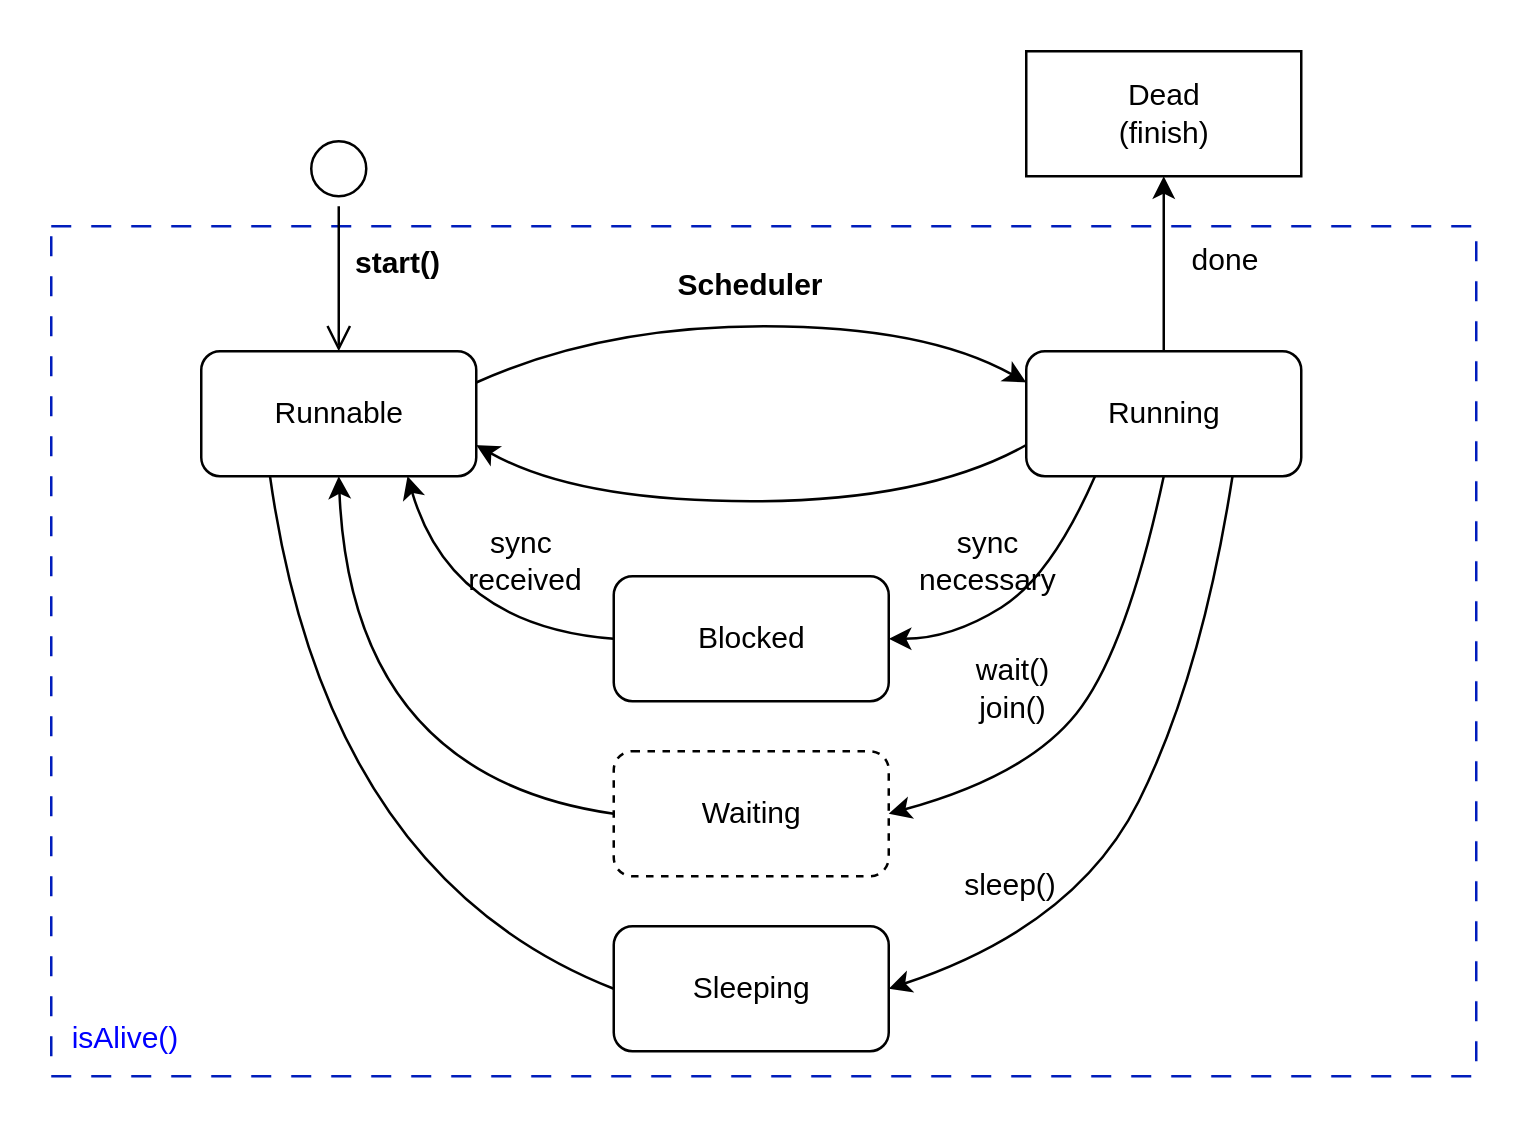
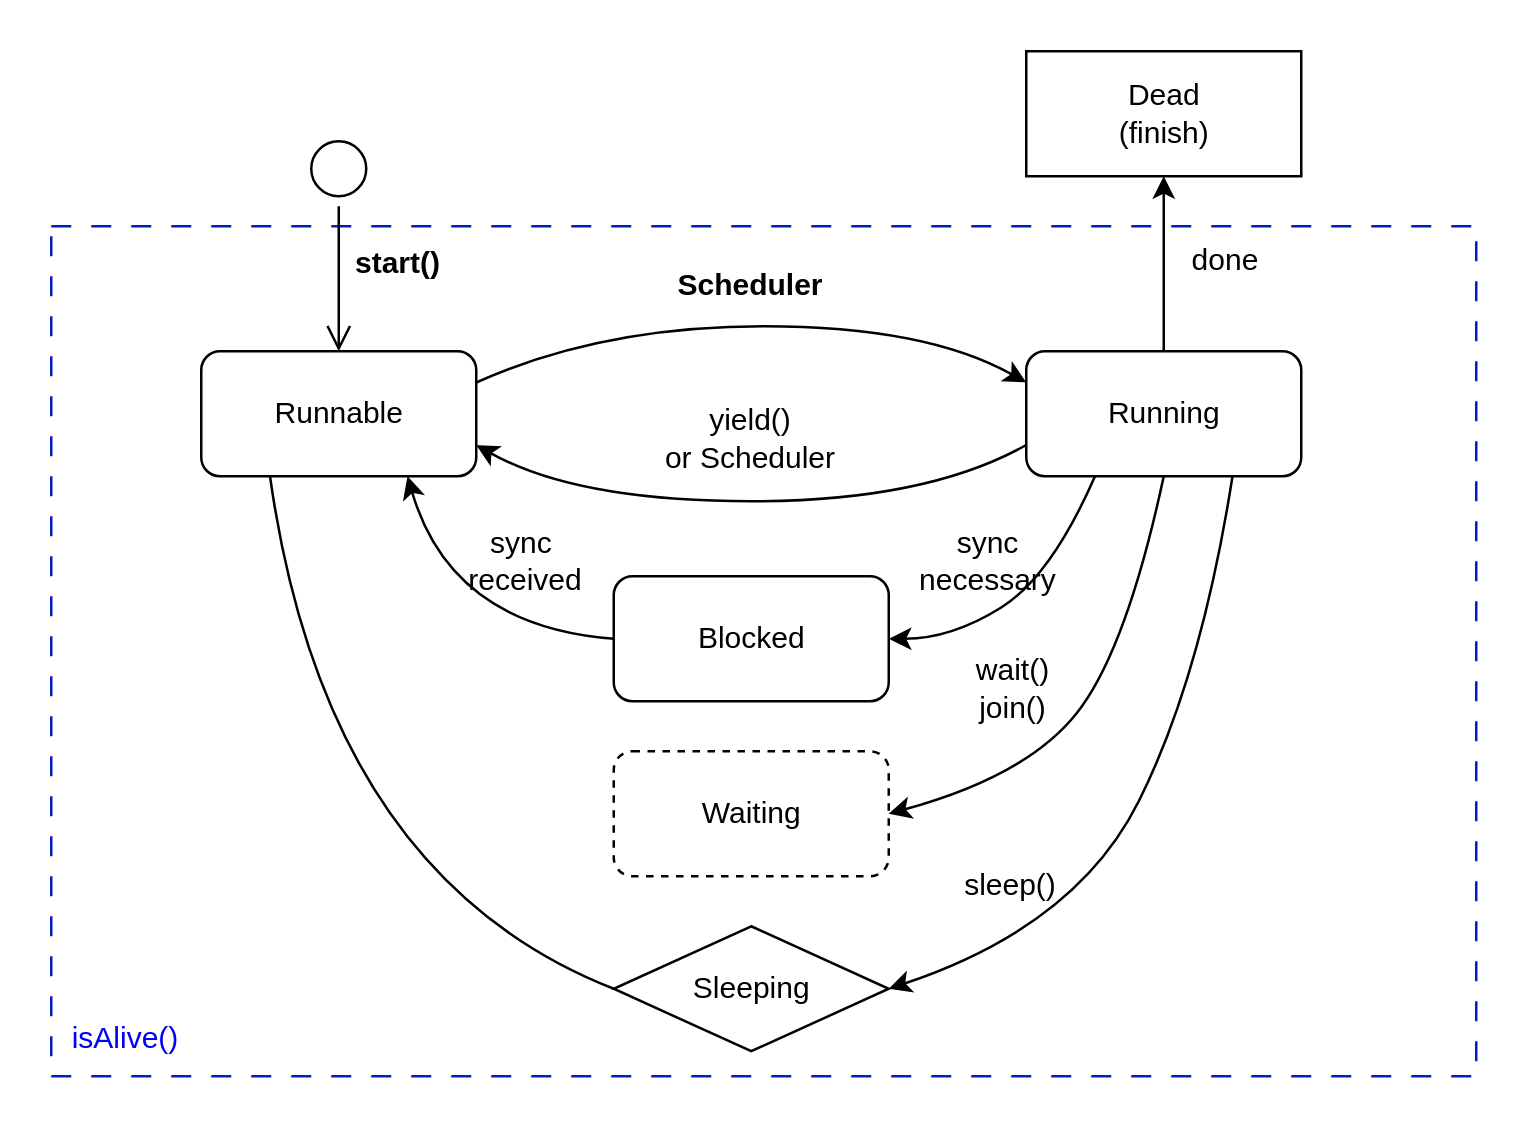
node "yield() or Scheduler": added
edge "Waiting" -> "Runnable": removed
node "Sleeping": shape rounded rectangle -> diamond
